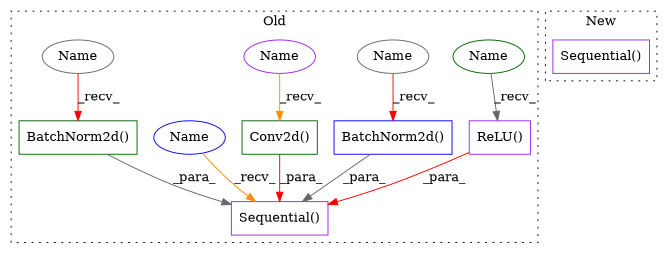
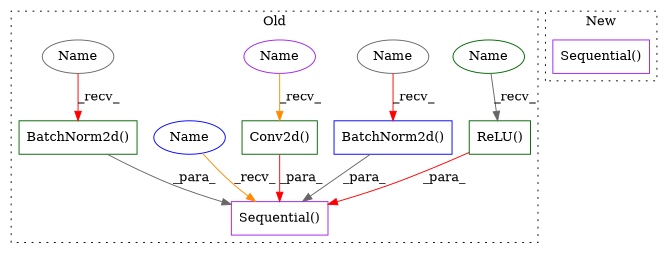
node "ReLU()": color purple -> darkgreen
